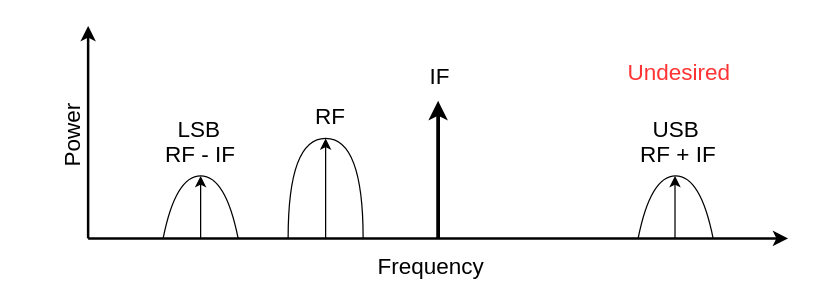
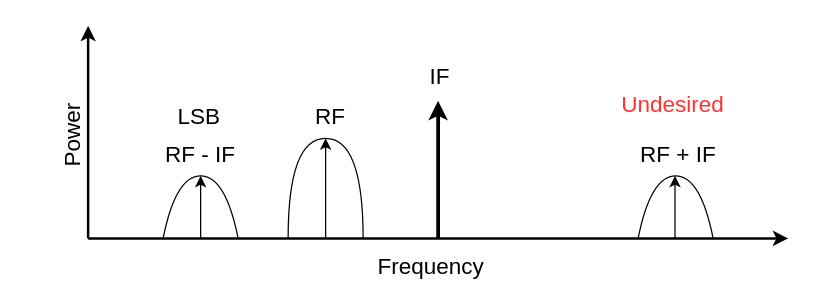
node "Undesired": moved (688, 69) -> (682, 101)
node "LSB": moved (207, 126) -> (207, 113)
node "USB": removed
